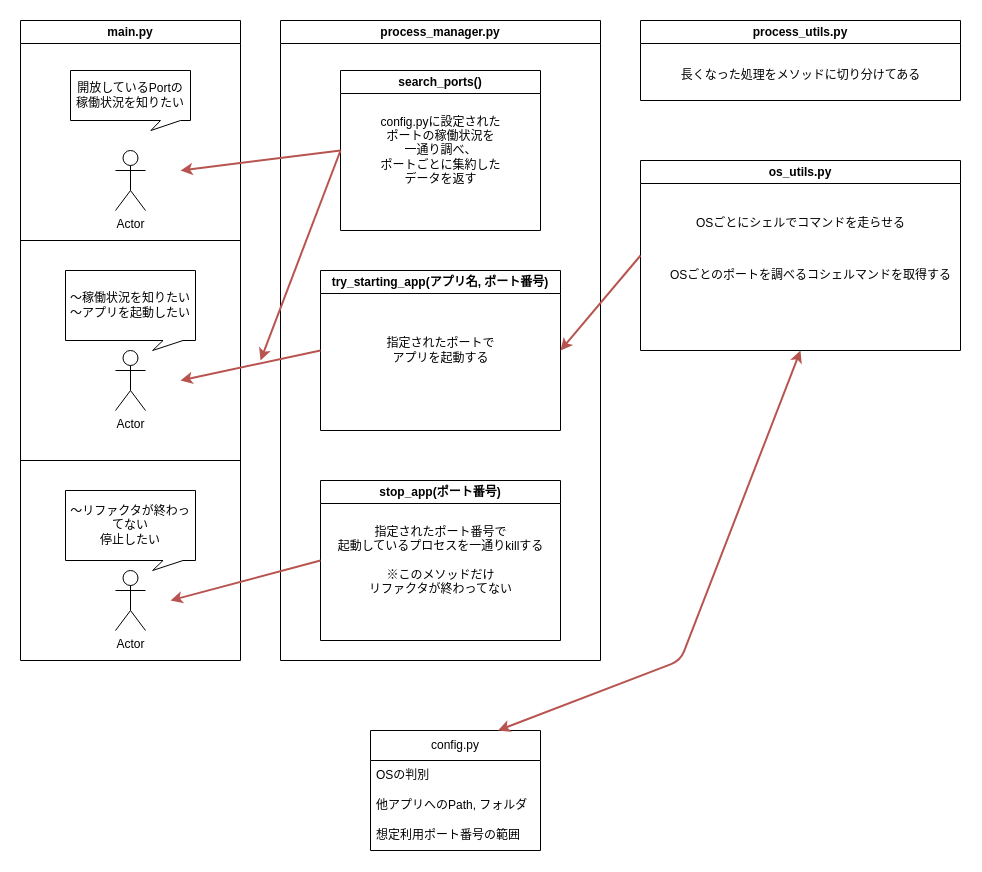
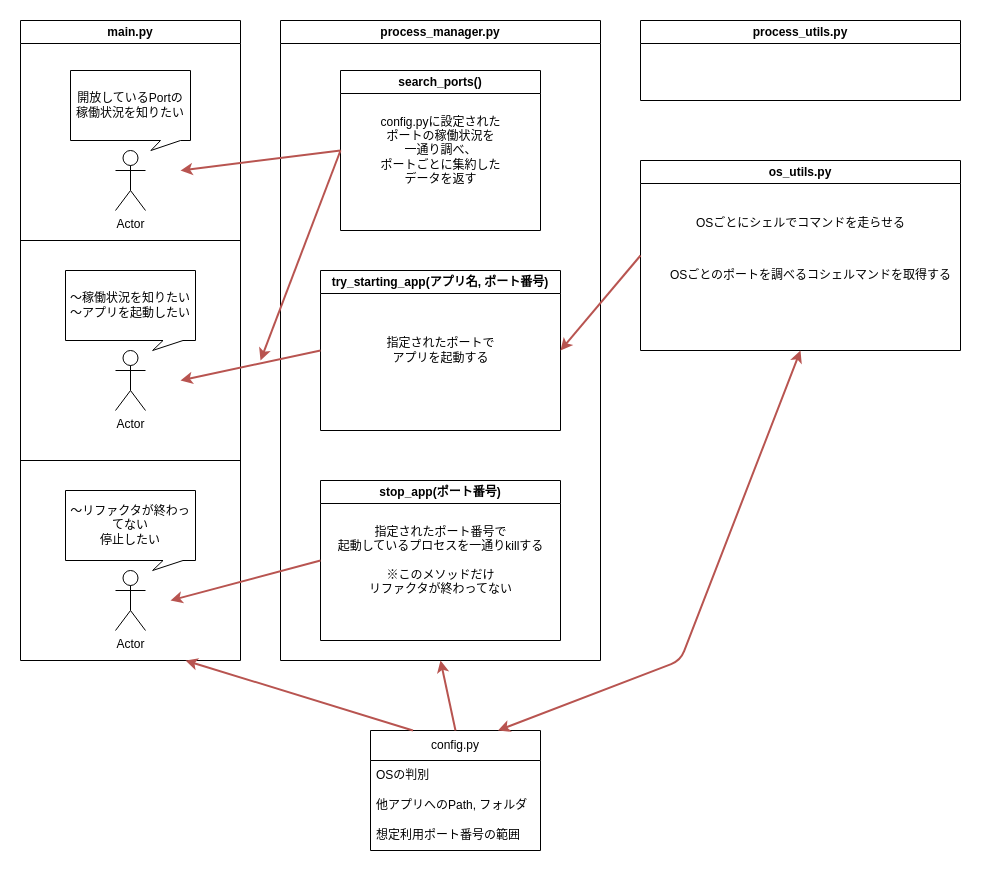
node "長くなった処理をメソッドに切り分けてある": removed
node "開放しているPortの 稼働状況を知りたい": size 120x60 -> 120x80
edge "config.py" -> "main.py": added
edge "config.py" -> "process_manager.py": added
